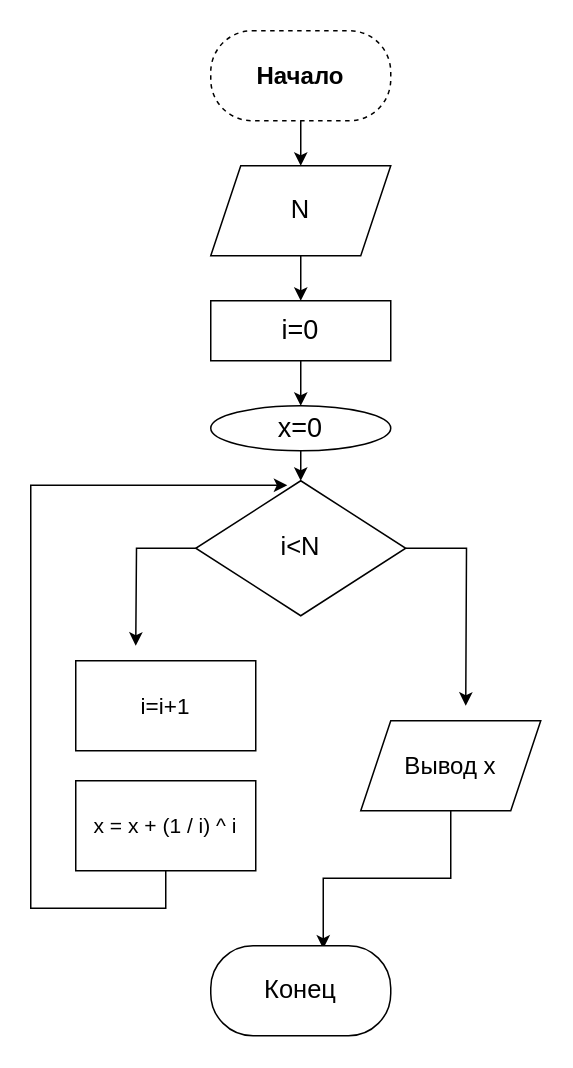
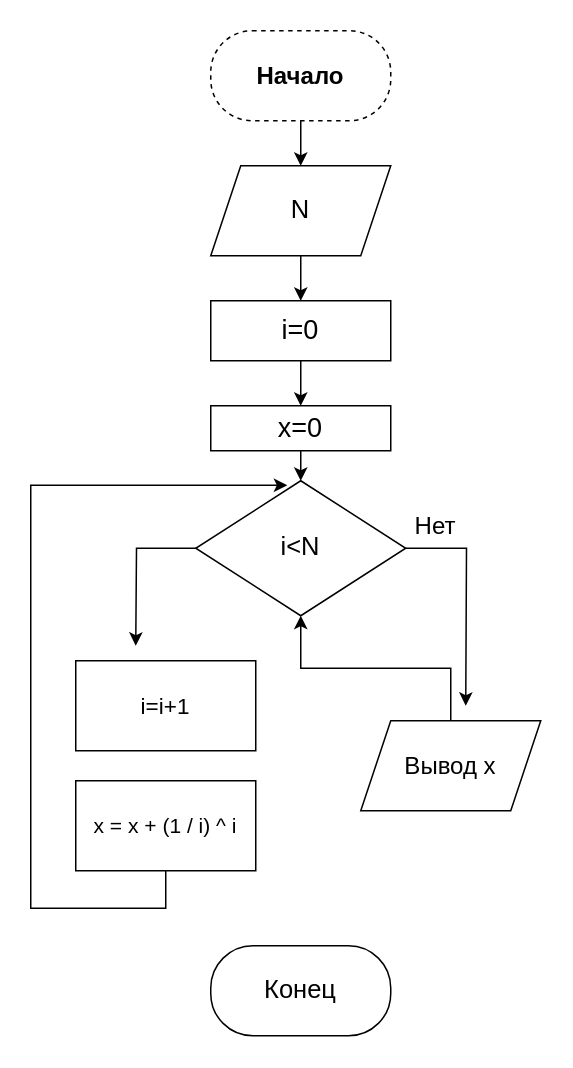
node "x=0": shape ellipse -> rectangle
node "Нет": added
edge "Вывод x" -> "Конец": now "Вывод x" -> "i<N"
